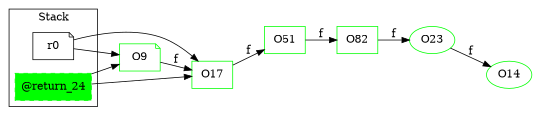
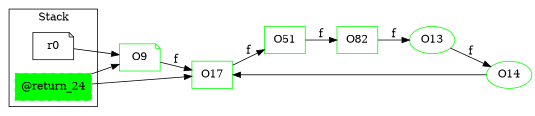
edge "r0" -> "O17": now "O14" -> "O17"
node "O23": label "O23" -> "O13"
